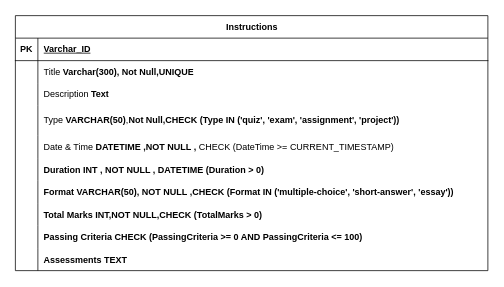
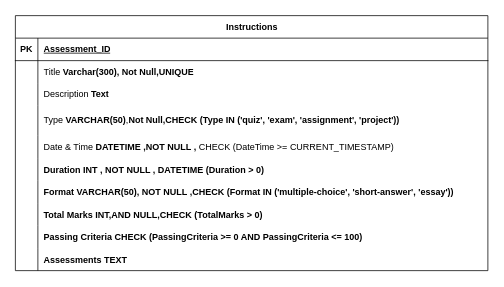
node "Varchar_ID": label "Varchar_ID" -> "Assessment_ID"
node "Total Marks INT,NOT NULL,CHECK (TotalMarks > 0)": label "Total Marks INT,NOT NULL,CHECK (TotalMarks > 0)" -> "Total Marks INT,AND NULL,CHECK (TotalMarks > 0)"
